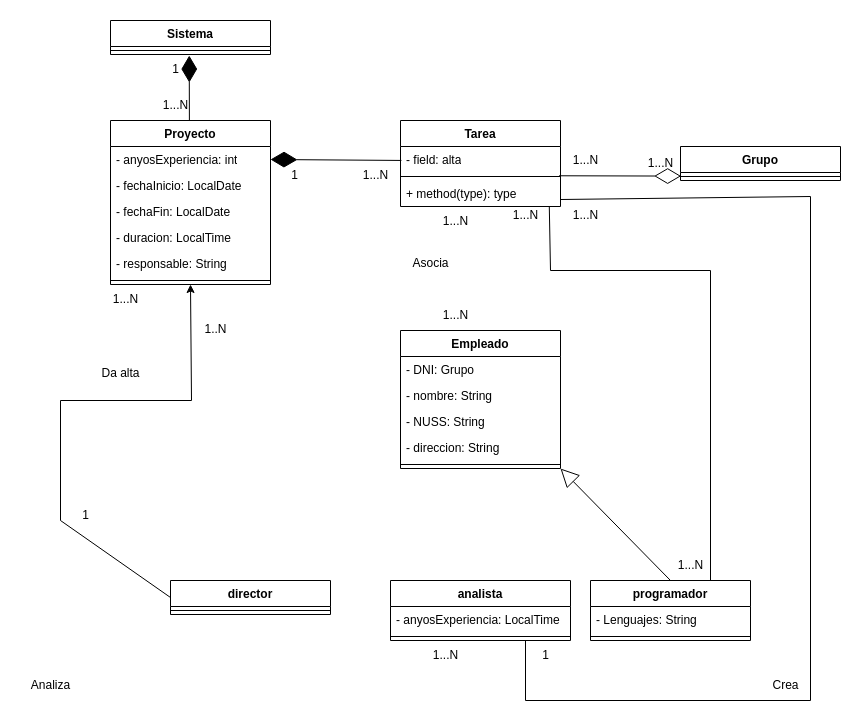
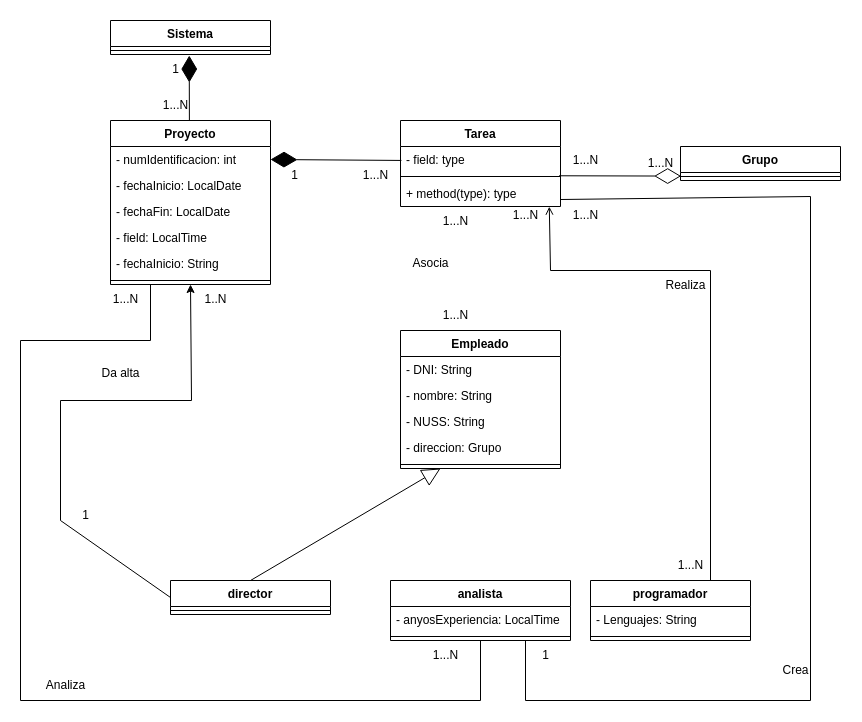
node "- anyosExperiencia: int": label "- anyosExperiencia: int" -> "- numIdentificacion: int"
node "- field: alta": label "- field: alta" -> "- field: type"
edge "+ method(type): type" -- "programador": arrowhead none -> open
node "- duracion: LocalTime": label "- duracion: LocalTime" -> "- field: LocalTime"
node "- responsable: String": label "- responsable: String" -> "- fechaInicio: String"
node "Realiza": added
node "1..N": moved (216, 330) -> (216, 300)
node "- DNI: Grupo": label "- DNI: Grupo" -> "- DNI: String"
node "- direccion: String": label "- direccion: String" -> "- direccion: Grupo"
edge "director" -> "Empleado": added
edge "programador" -> "Empleado": removed
node "Analiza": moved (51, 686) -> (66, 686)
node "Crea": moved (786, 686) -> (796, 671)
edge "Proyecto" -- "analista": added
